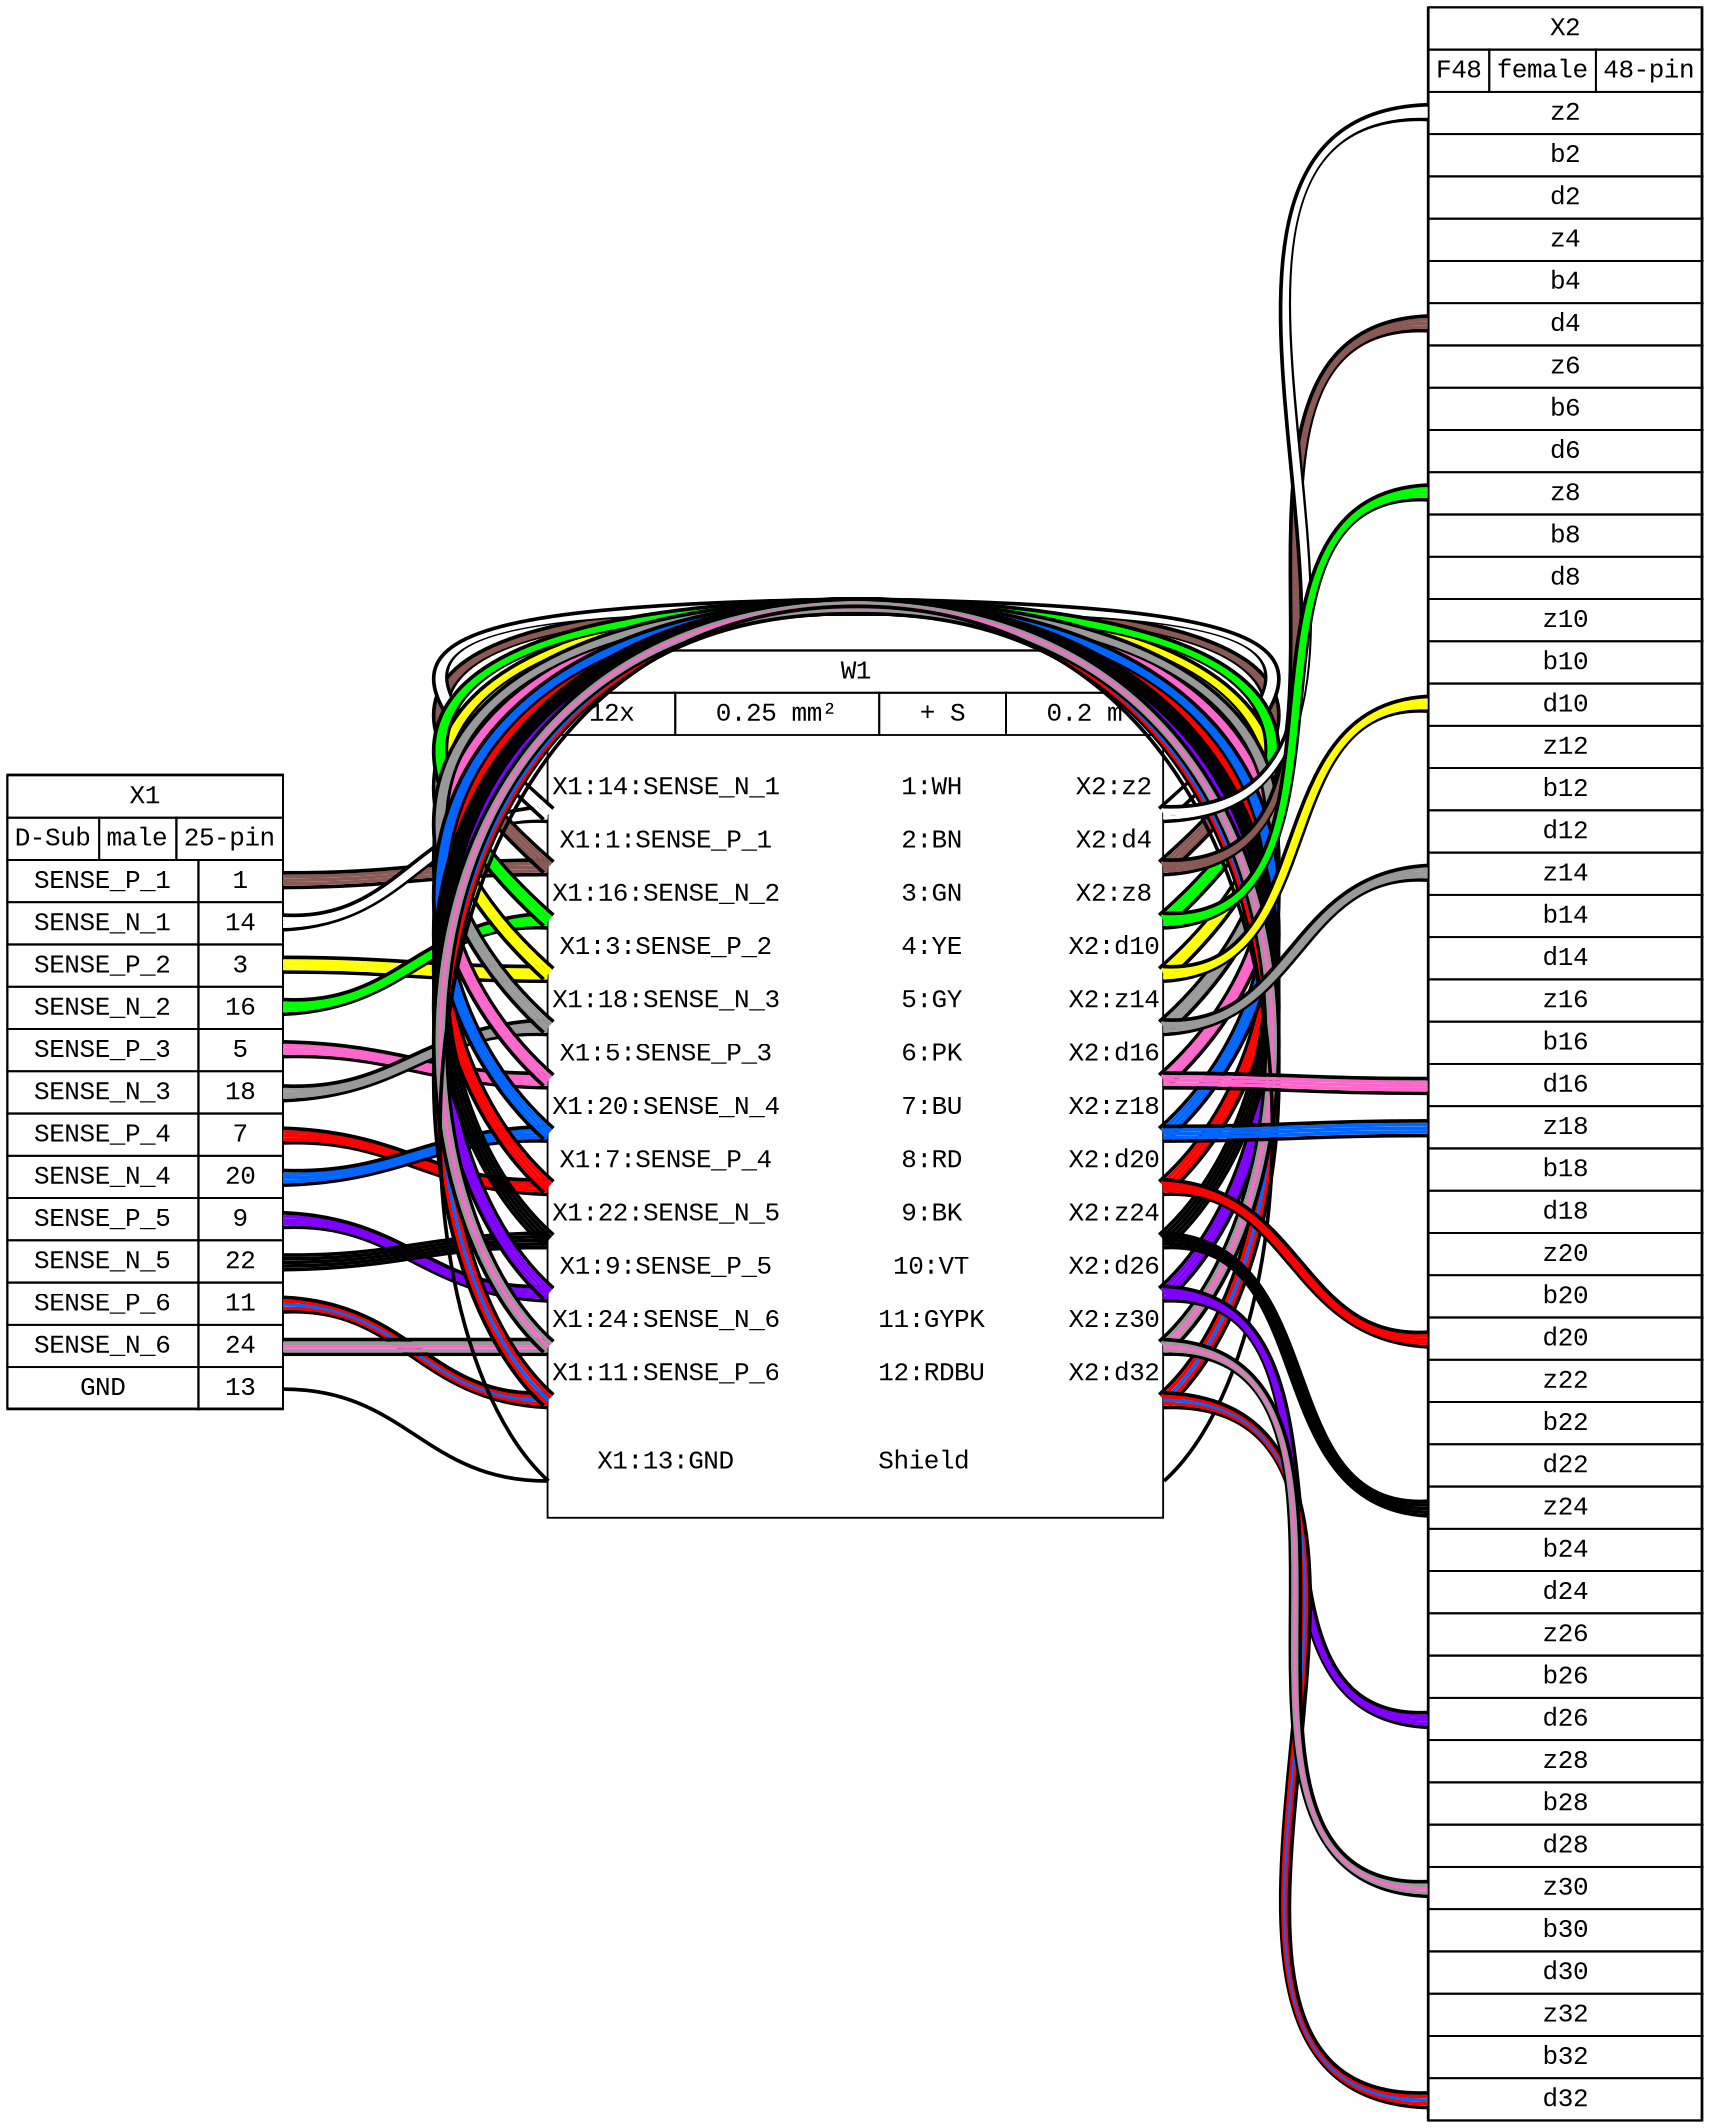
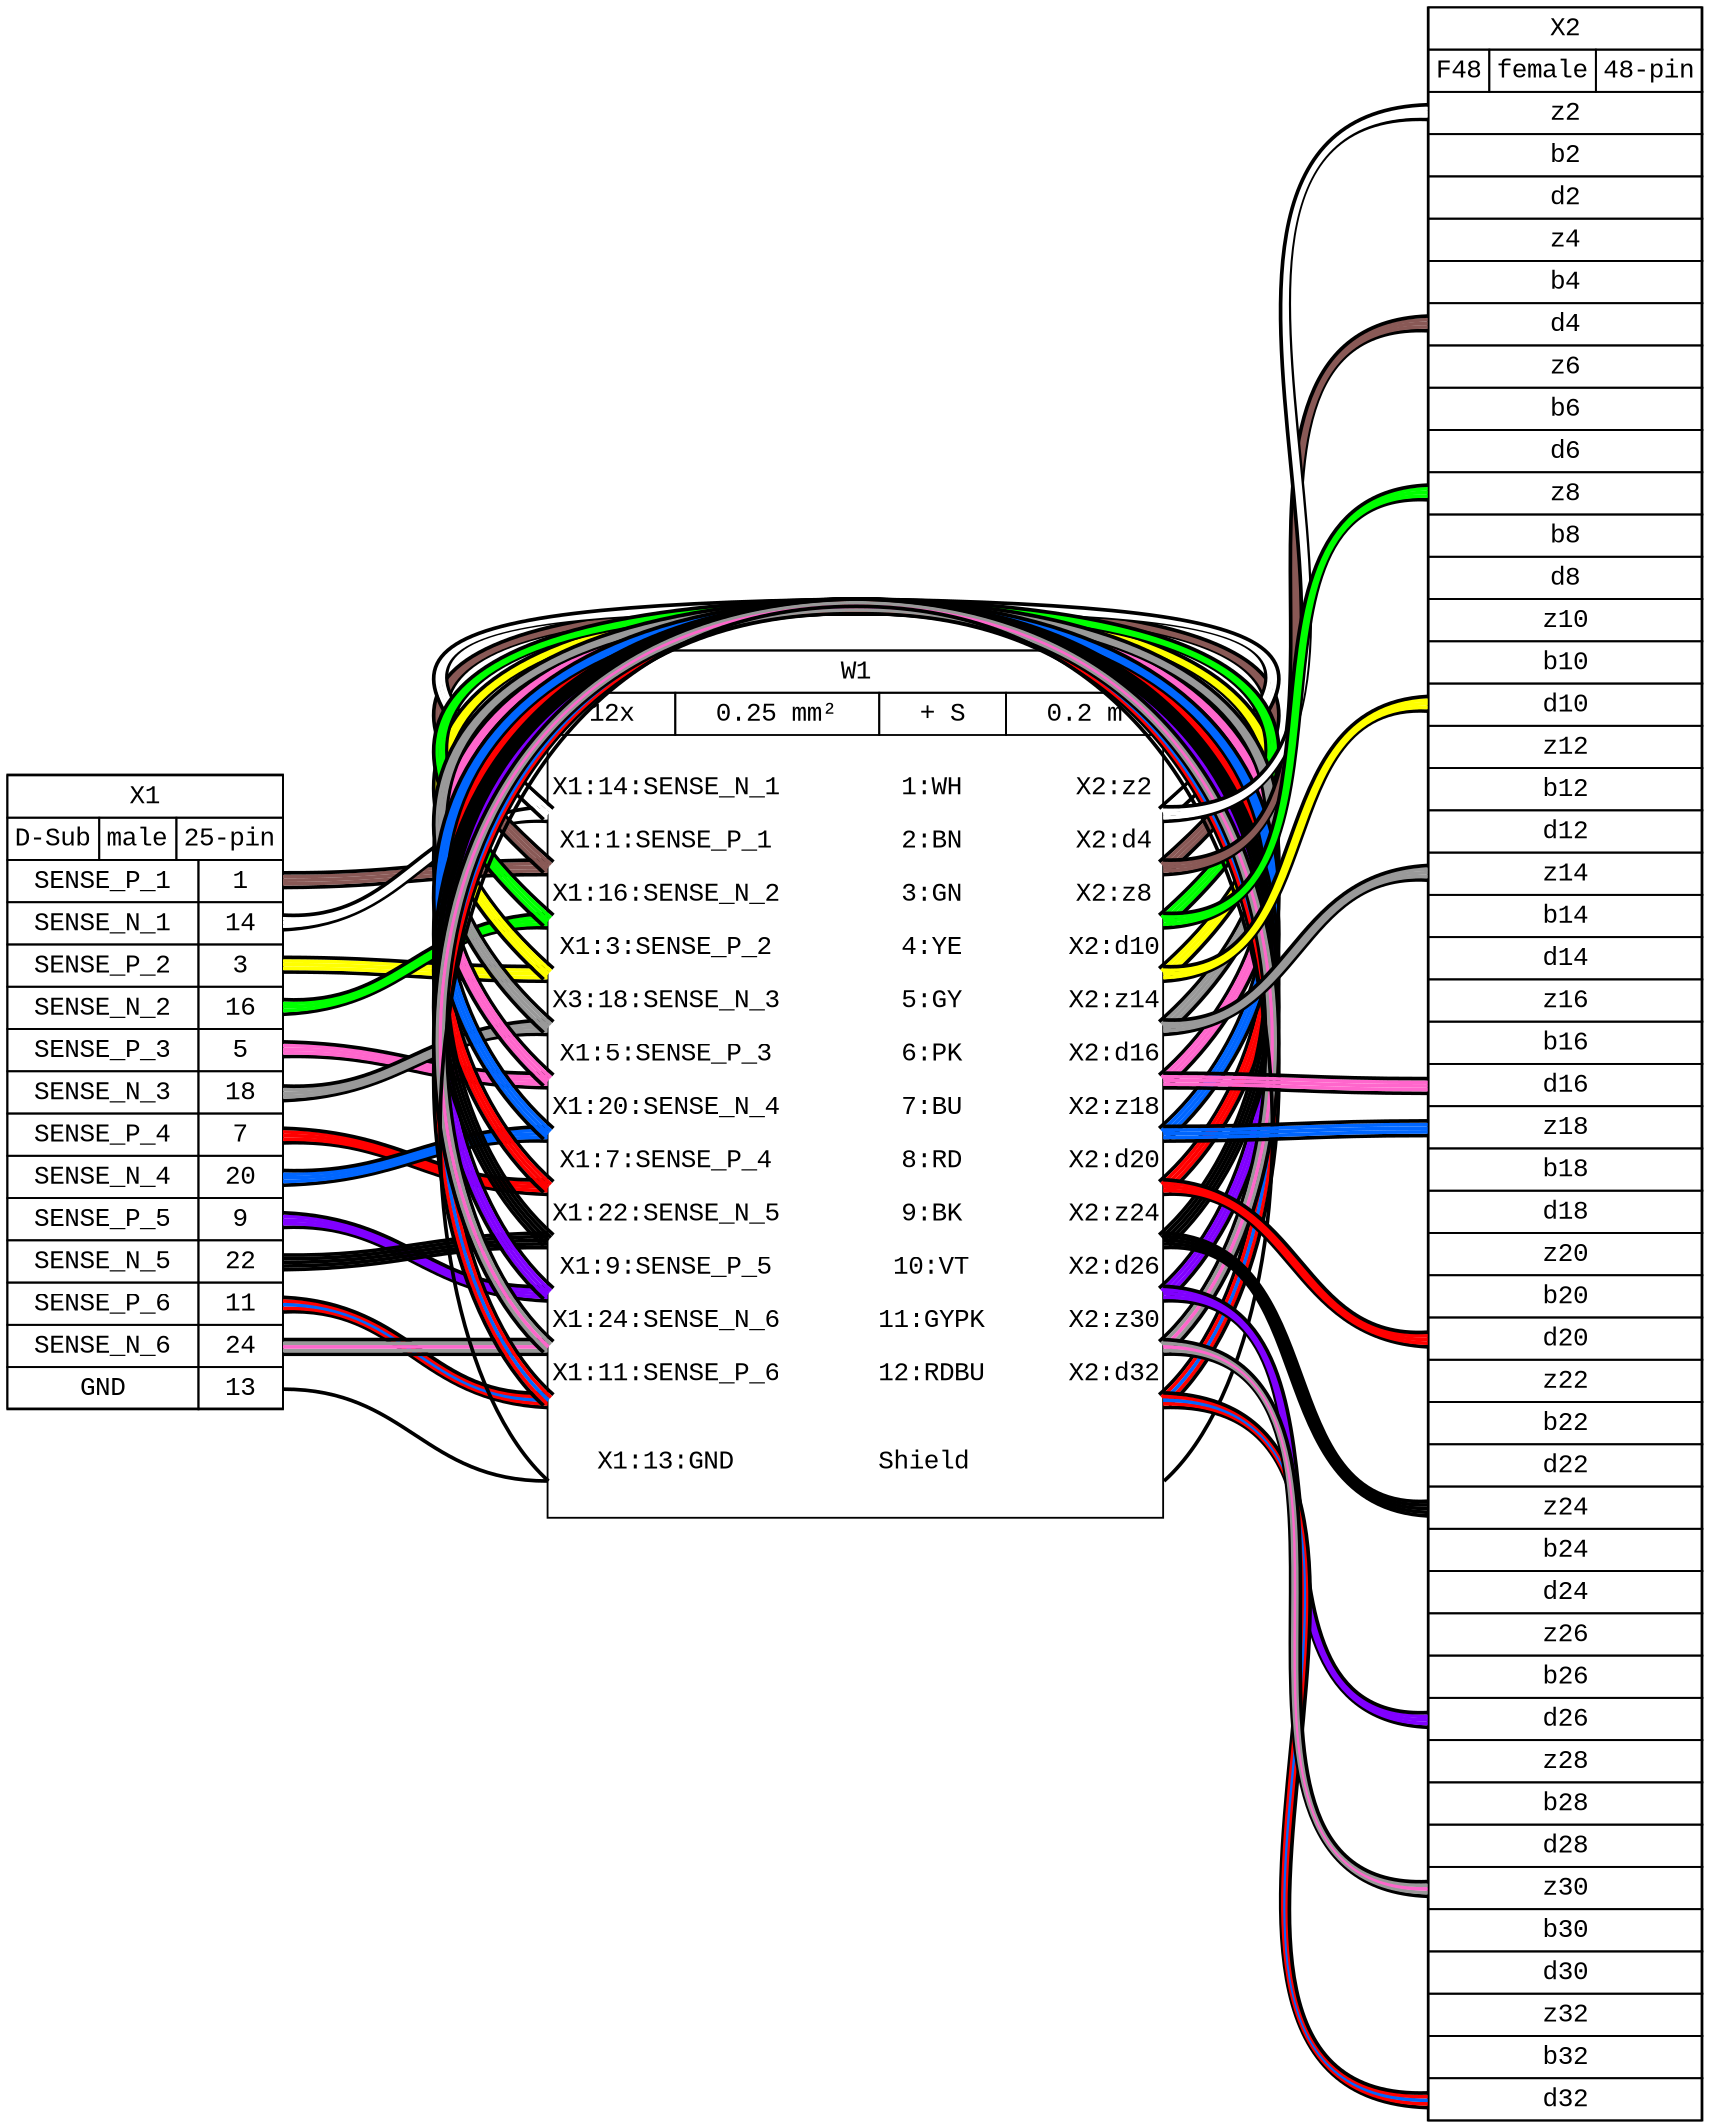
node "W1": text "X1:18:SENSE_N_3" -> "X3:18:SENSE_N_3"
